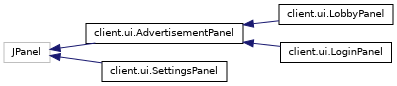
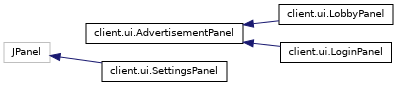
edge "client.ui.AdvertisementPanel" -> "JPanel": removed
